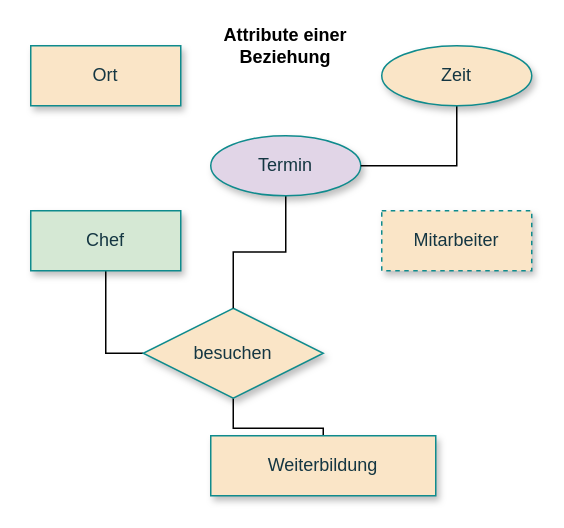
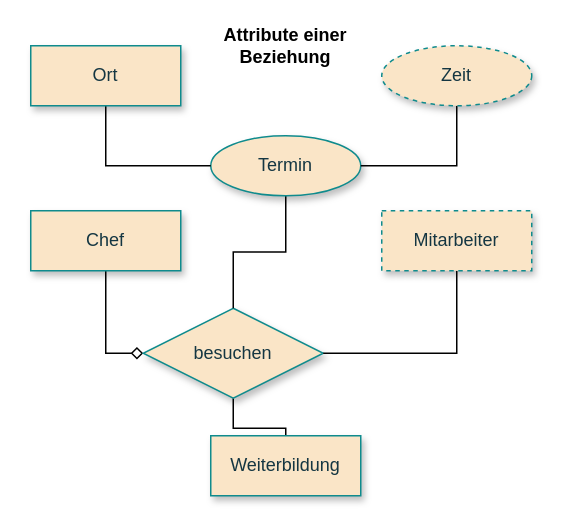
node "Zeit": style solid -> dashed
edge "Ort" -- "Termin": added
node "Termin": fillcolor #e1d5e7 -> #fae5c7
node "Chef": fillcolor #d5e8d4 -> #fae5c7
edge "Chef" -- "besuchen": arrowhead none -> diamond
edge "Mitarbeiter" -- "besuchen": added
node "Weiterbildung": size 225x60 -> 150x60
